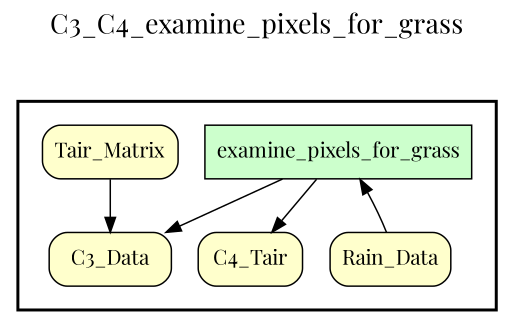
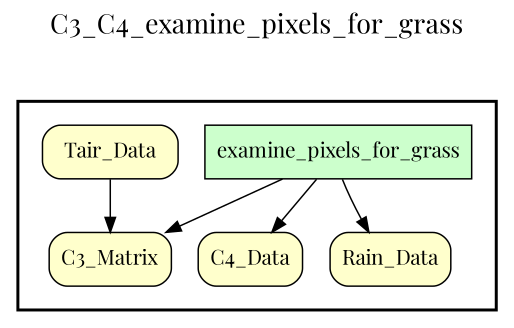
node "Tair_Matrix": label "Tair_Matrix" -> "Tair_Data"
edge "Rain_Data" -> "examine_pixels_for_grass": reversed
node "C3_Data": label "C3_Data" -> "C3_Matrix"
node "C4_Tair": label "C4_Tair" -> "C4_Data"
